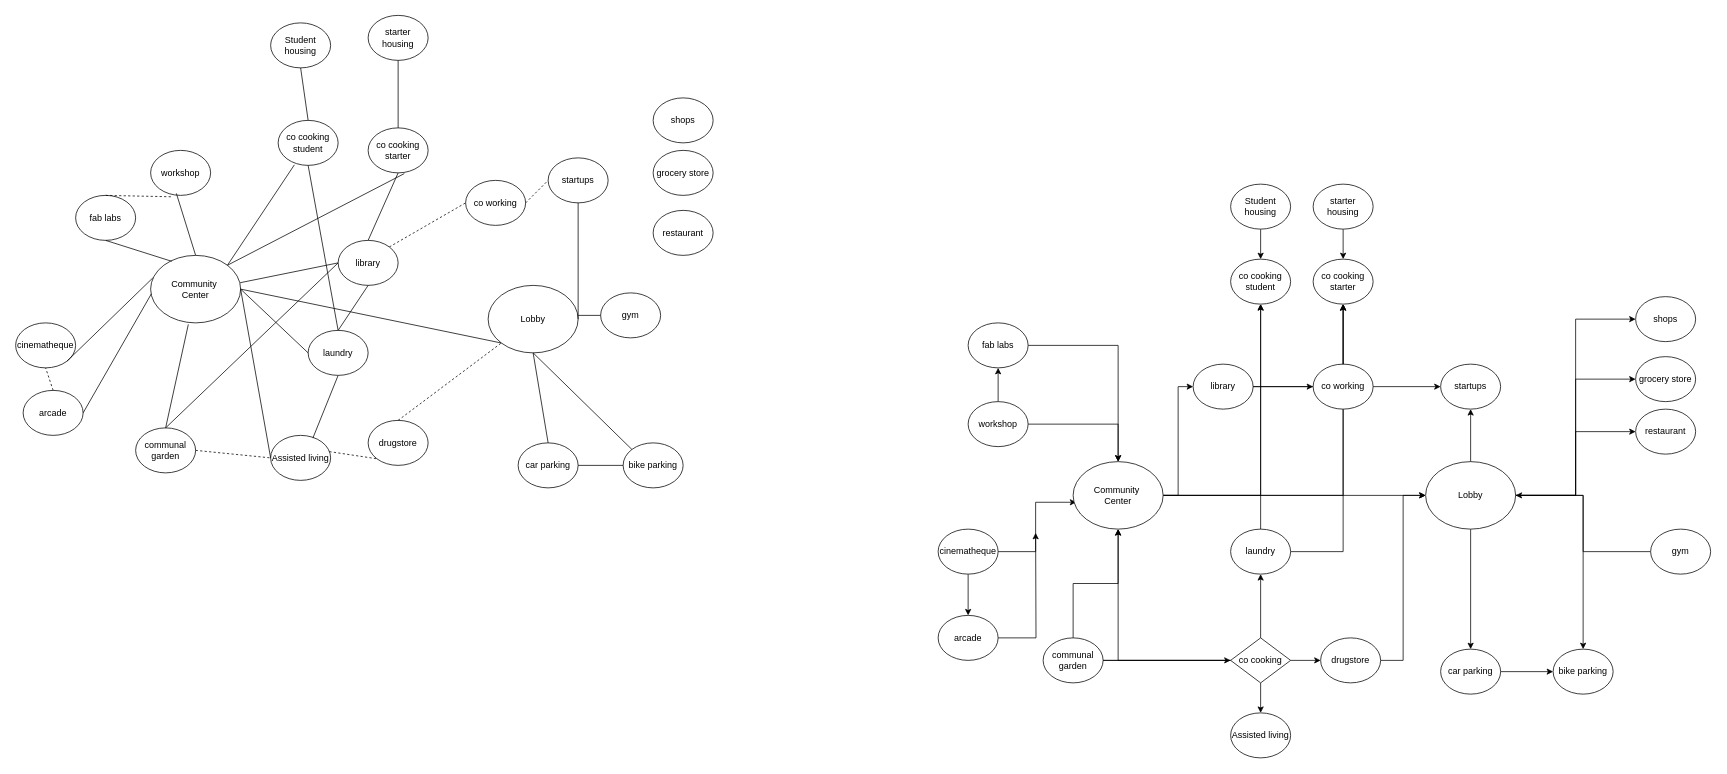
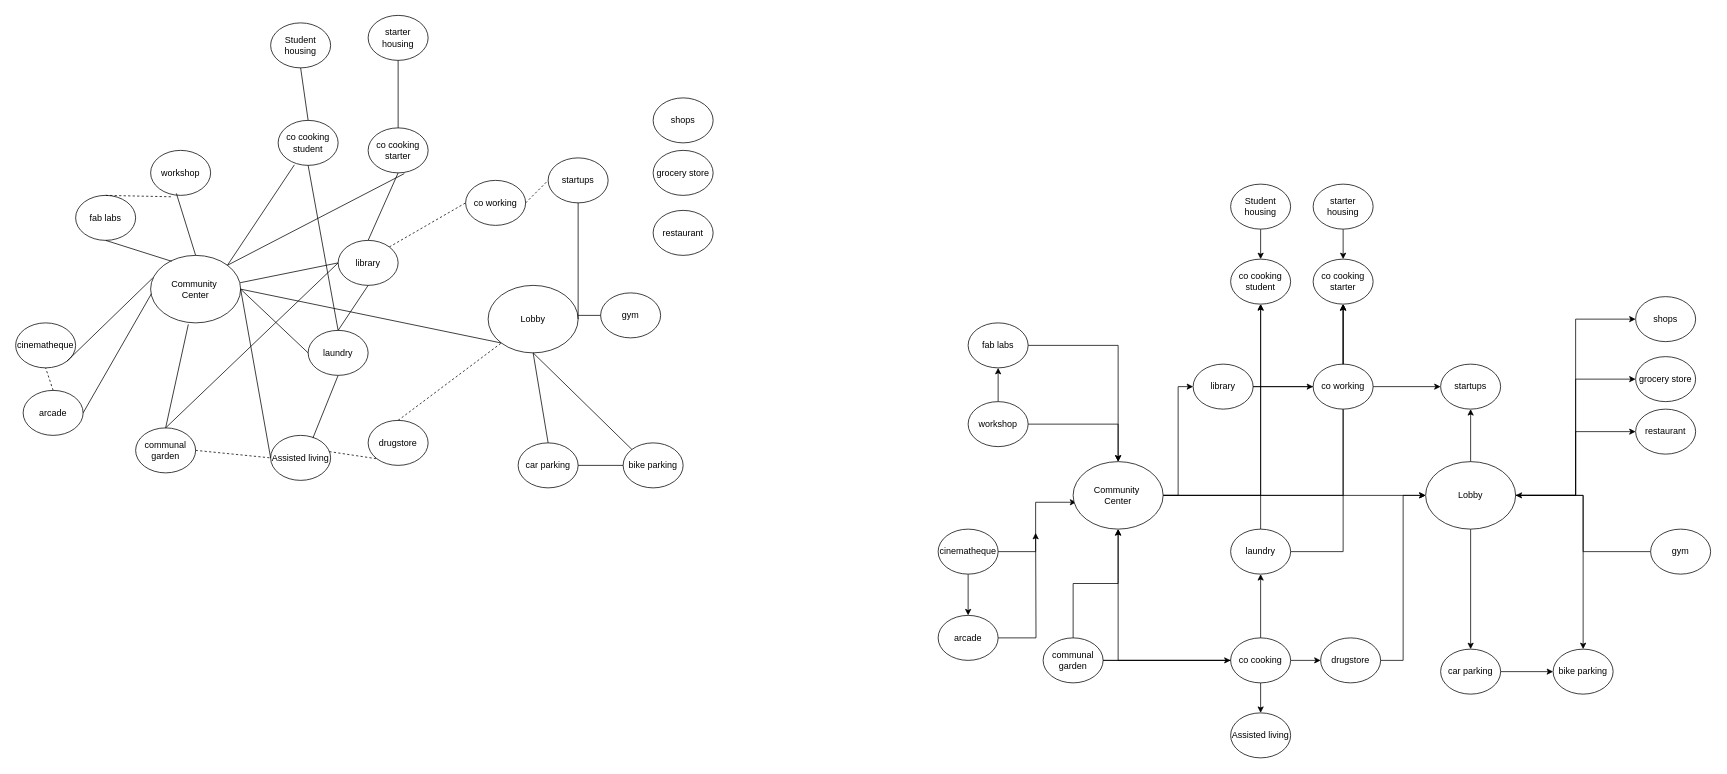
node "co cooking": shape diamond -> ellipse
